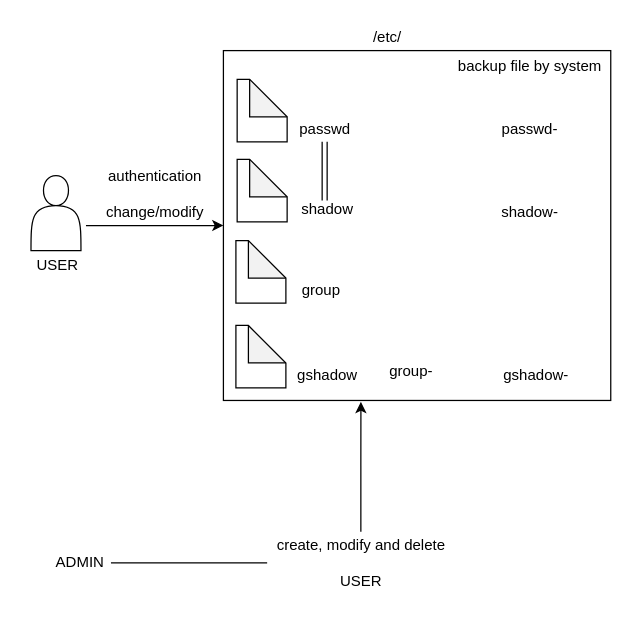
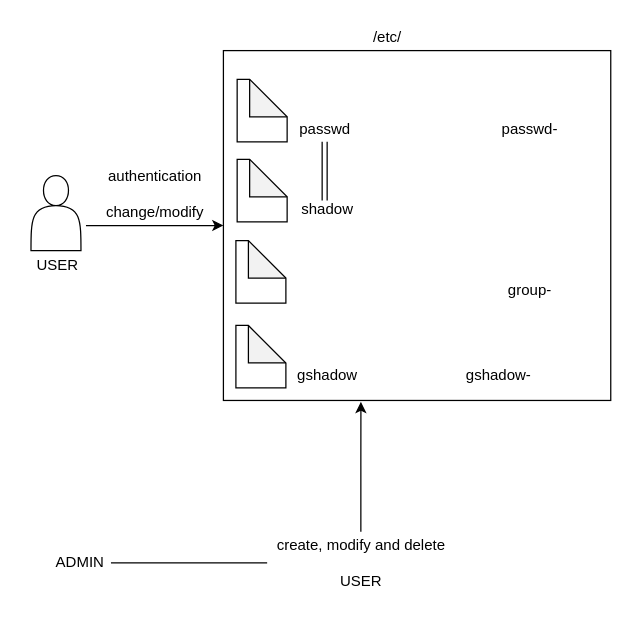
node "backup file by system": removed
node "shadow-": removed
node "group": removed
node "group-": moved (411, 372) -> (529, 291)
node "gshadow-": moved (536, 376) -> (498, 376)
